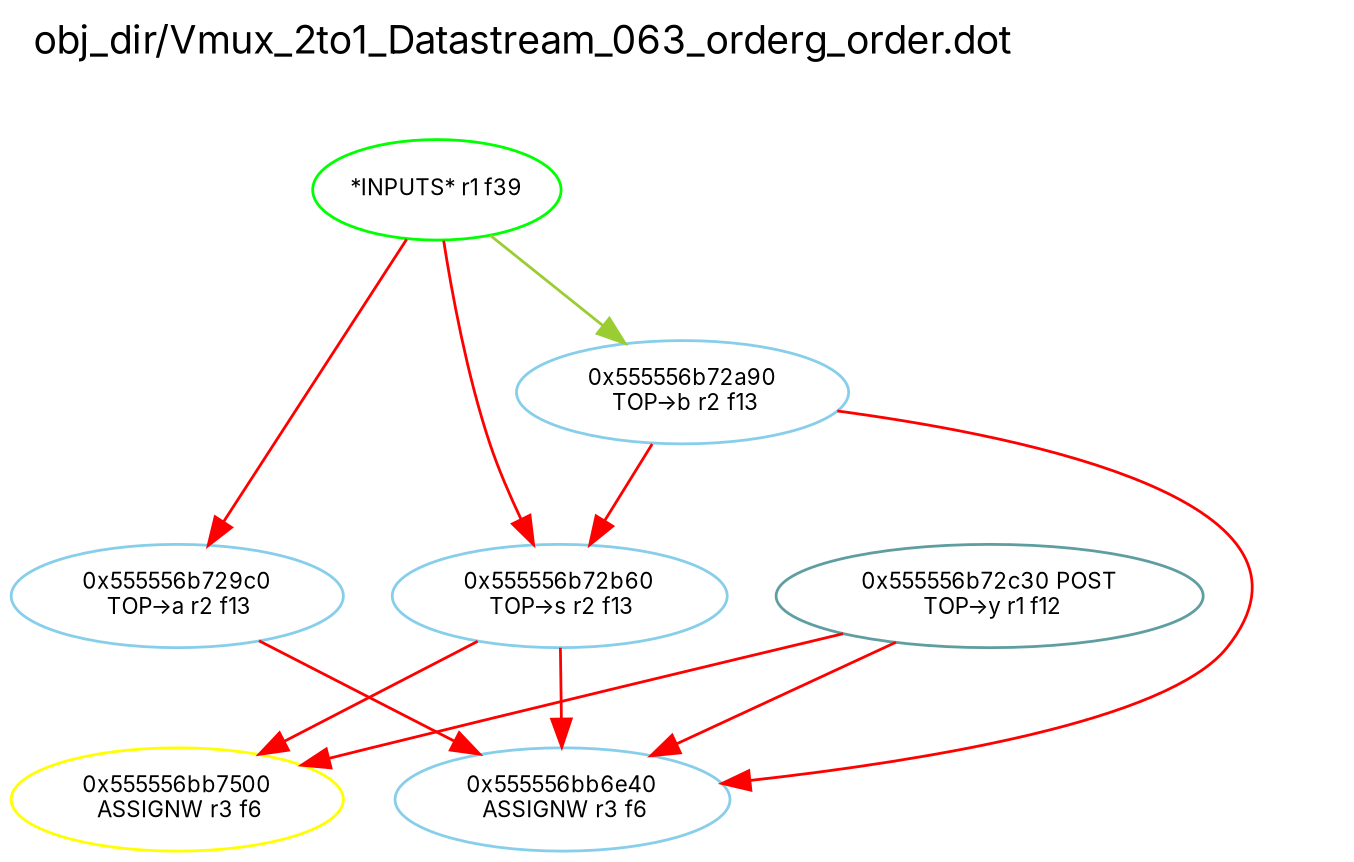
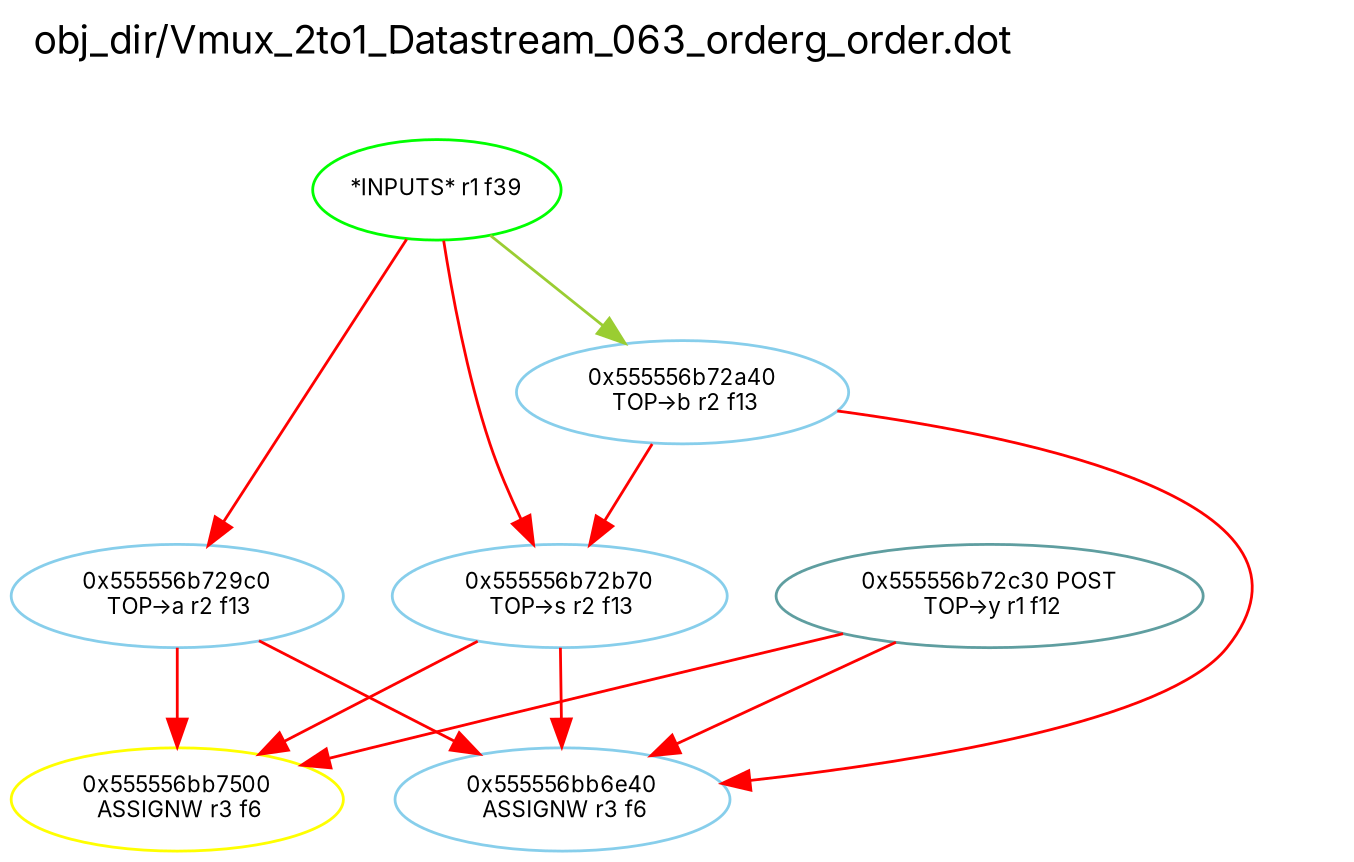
node "0x555556b72a90 TOP->b r2 f13": label "0x555556b72a90 TOP->b r2 f13" -> "0x555556b72a40 TOP->b r2 f13"
node "0x555556b72b60 TOP->s r2 f13": label "0x555556b72b60 TOP->s r2 f13" -> "0x555556b72b70 TOP->s r2 f13"
edge "0x555556b729c0 TOP->a r2 f13" -> "0x555556bb7500 ASSIGNW r3 f6": added
